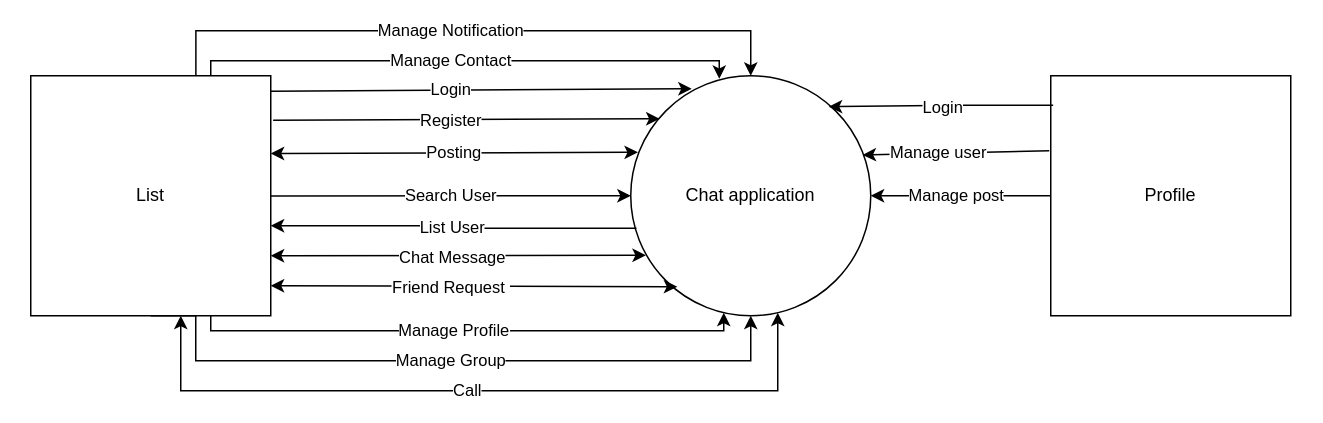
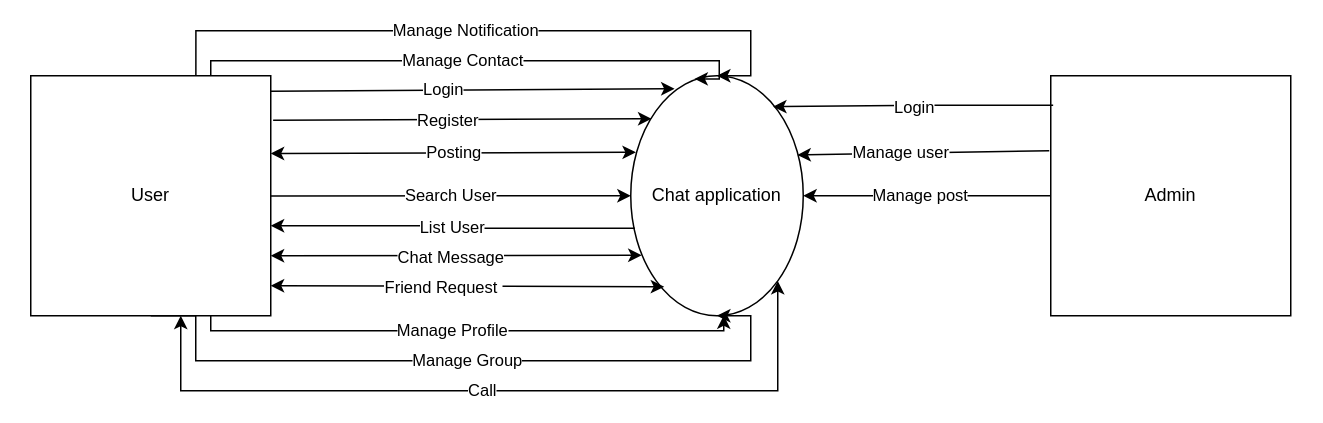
node "List": label "List" -> "User"
node "Chat application": size 240x240 -> 173x240
node "Profile": label "Profile" -> "Admin"
